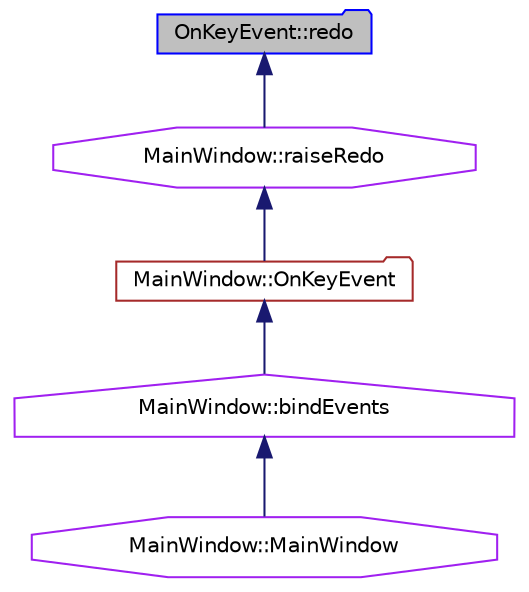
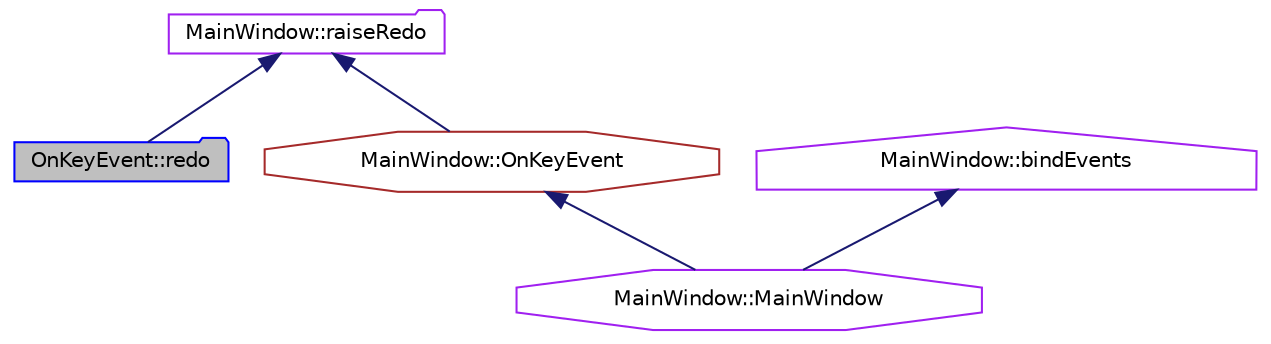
edge "MainWindow::raiseRedo" -> "OnKeyEvent::redo": reversed
node "MainWindow::raiseRedo": shape octagon -> folder
node "MainWindow::OnKeyEvent": shape folder -> octagon
edge "MainWindow::bindEvents" -> "MainWindow::OnKeyEvent": now "MainWindow::MainWindow" -> "MainWindow::OnKeyEvent"
